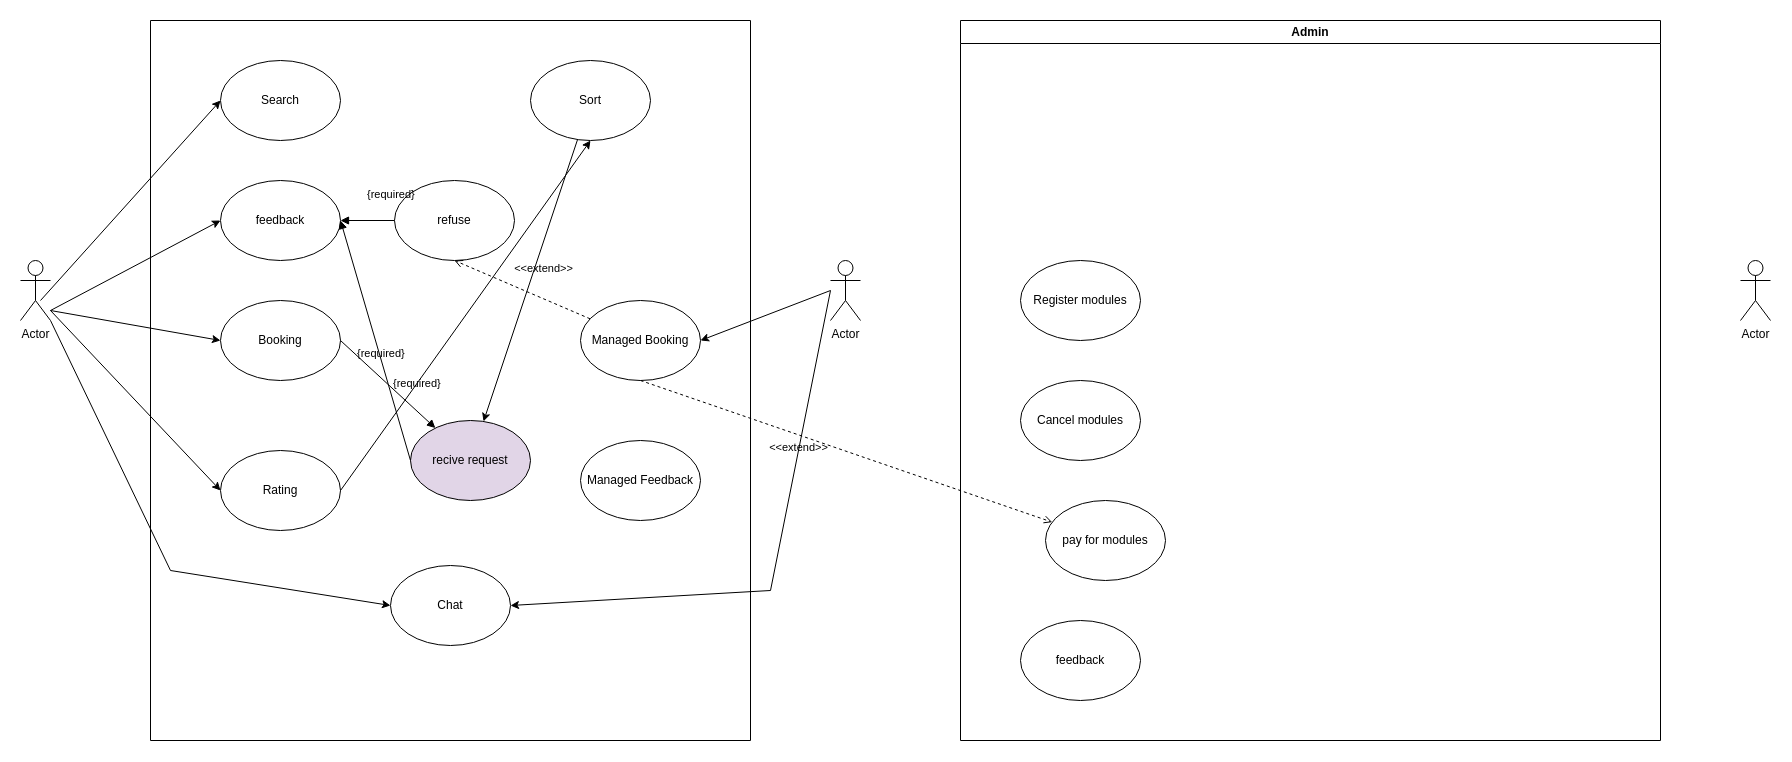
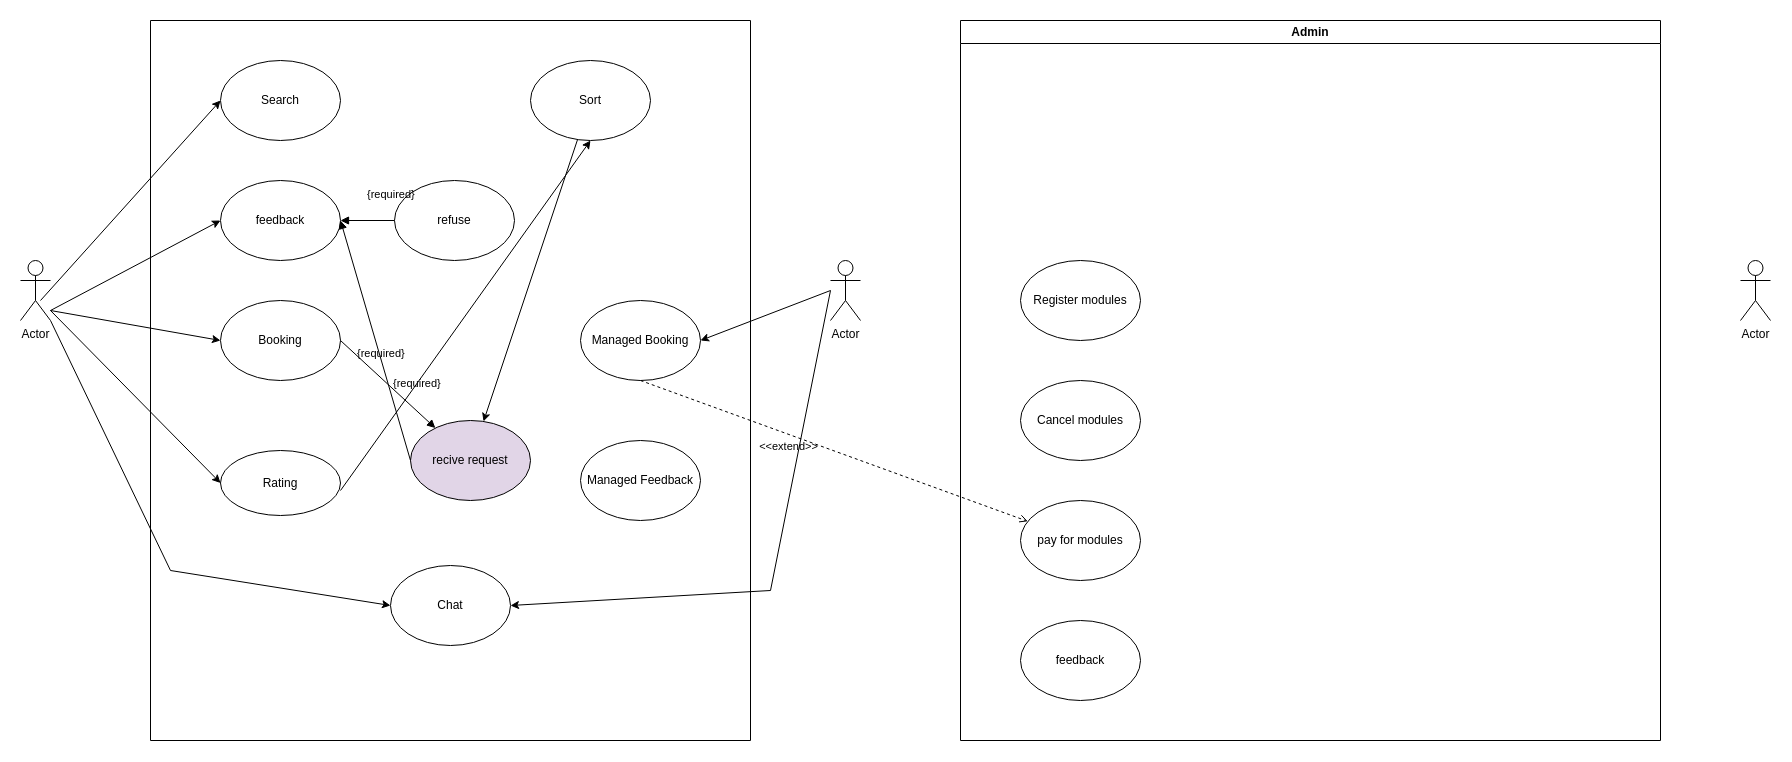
edge "Managed Booking" -> "refuse": removed, label "<<extend>>"
node "Rating": size 120x80 -> 120x65
node "pay for modules": moved (1106, 541) -> (1081, 541)
